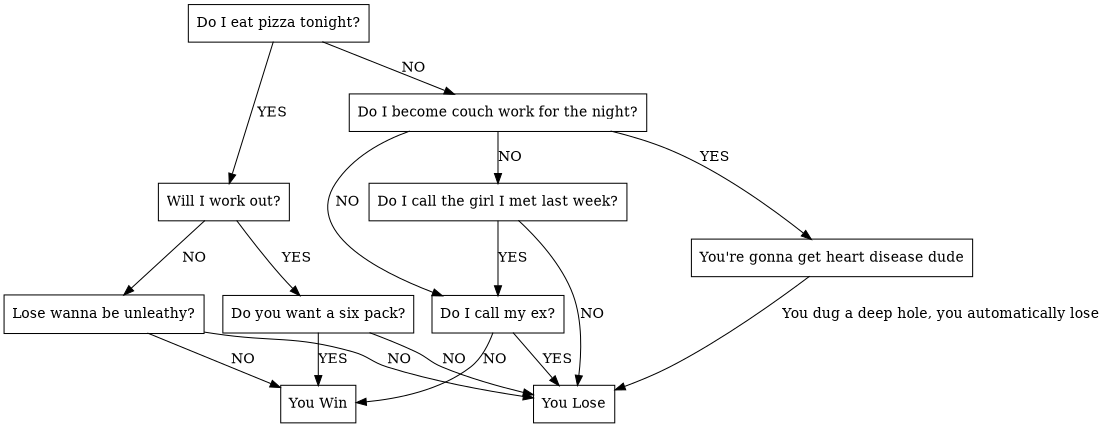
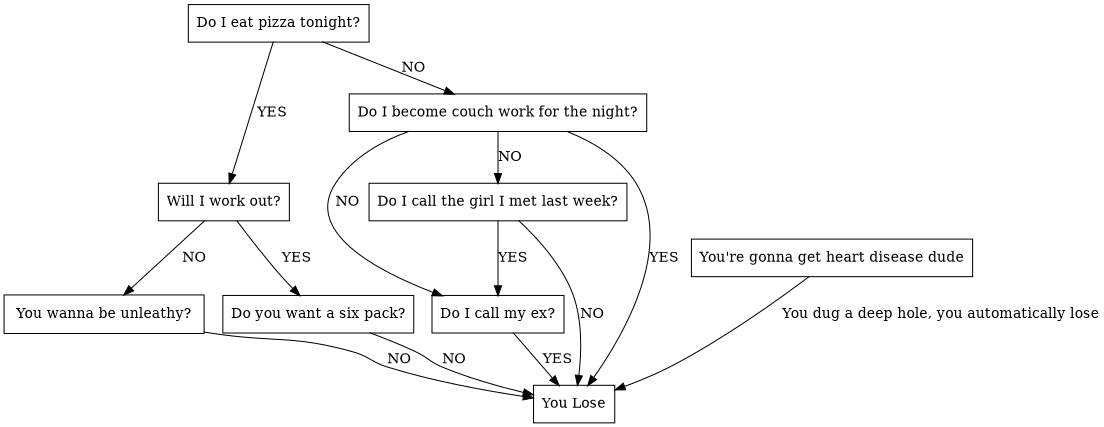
edge "Do I become couch work for the night?" -> "You're gonna get heart disease dude": now "Do I become couch work for the night?" -> "You Lose"
node "Lose wanna be unleathy?": label "Lose wanna be unleathy?" -> "You wanna be unleathy?"
node "You Win": removed
